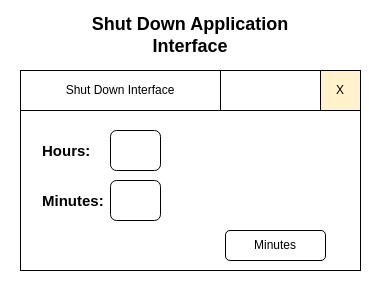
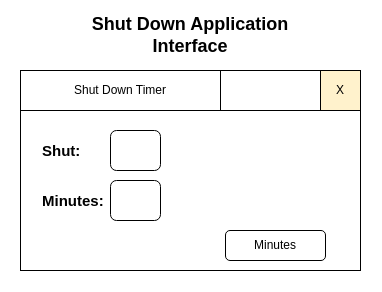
node "Shut Down Interface": label "Shut Down Interface" -> "Shut Down Timer"
node "Hours:": label "Hours:" -> "Shut:"
